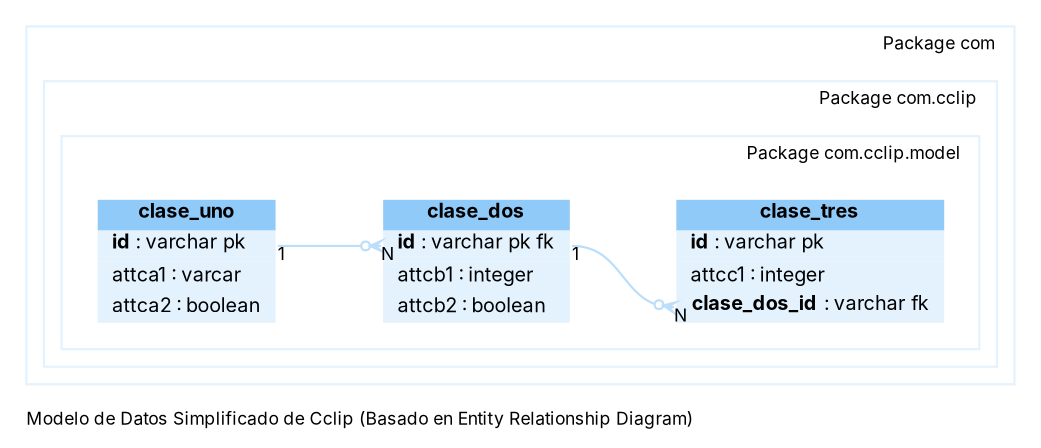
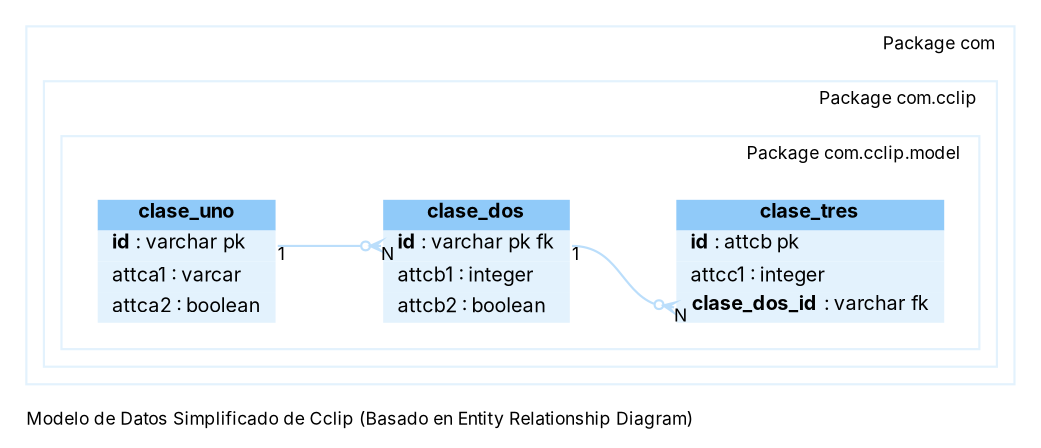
node "clase_tres": text ": varchar pk" -> ": attcb pk"
